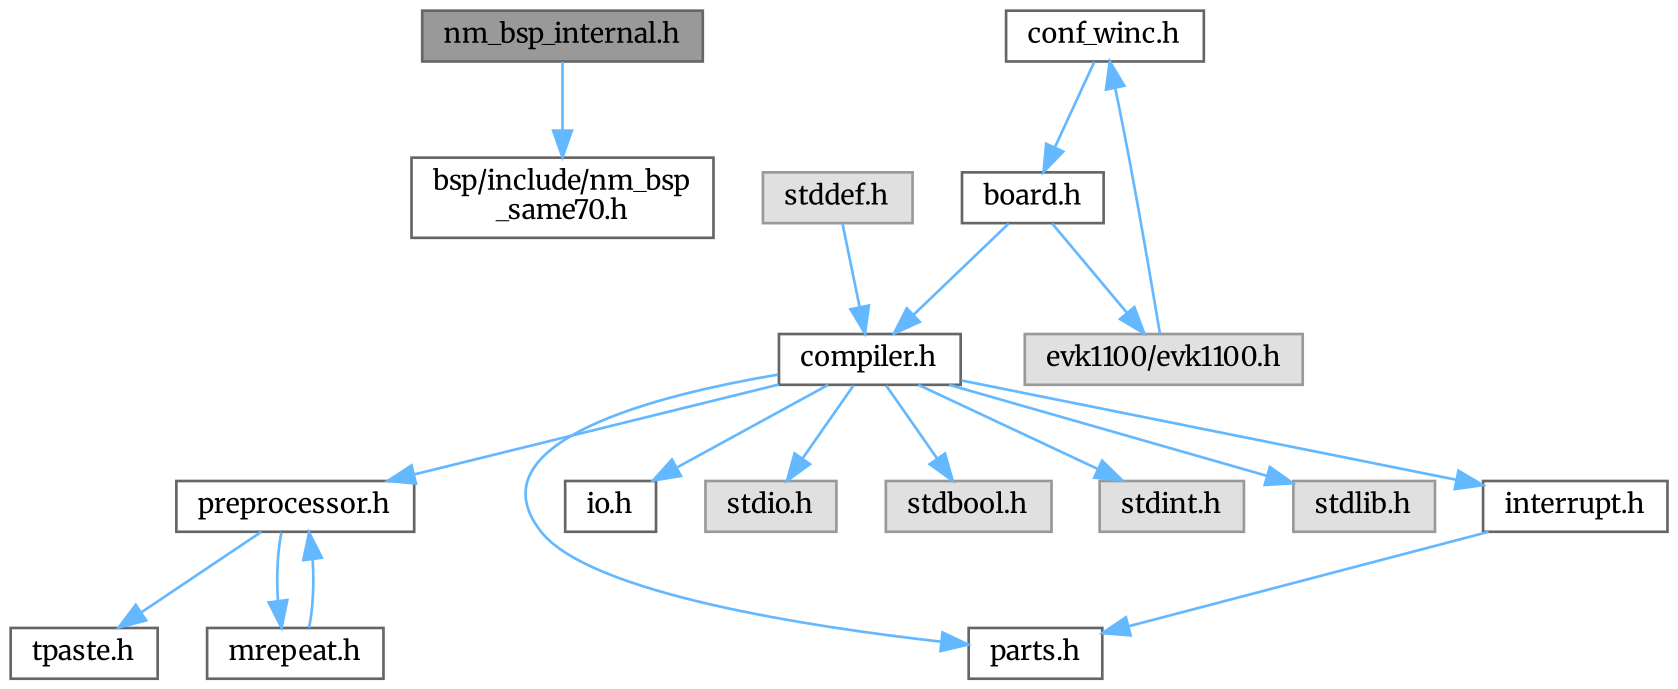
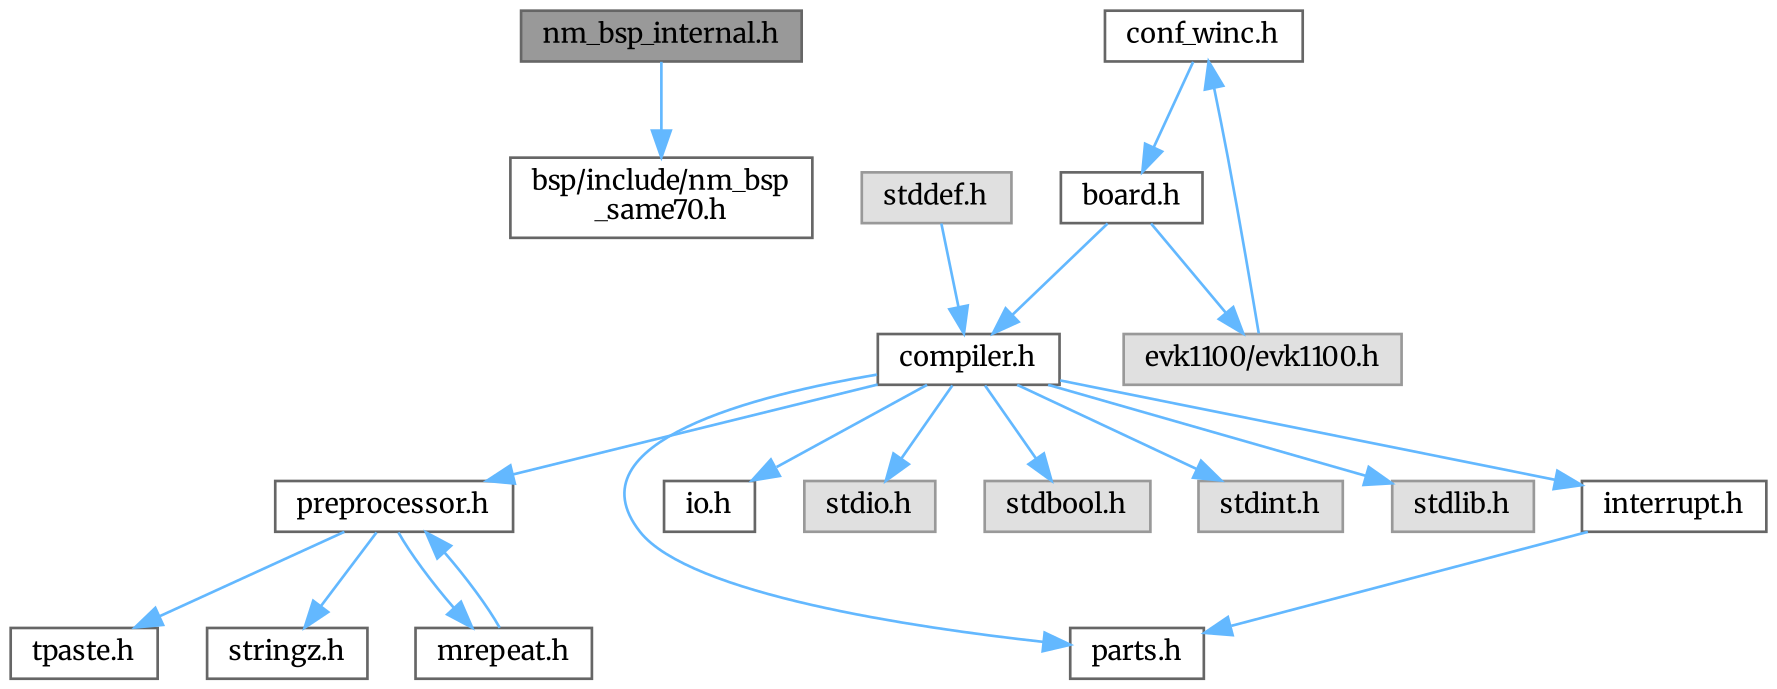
node "stringz.h": added
